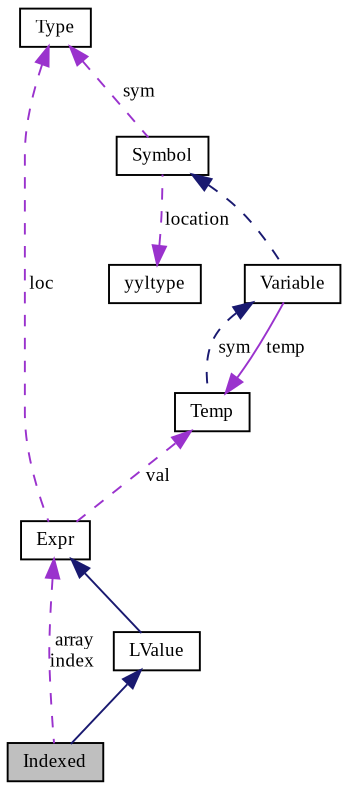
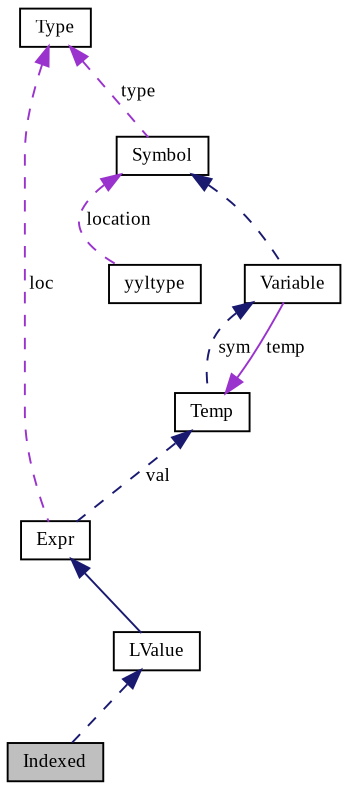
edge "Symbol" -> "Type": label " sym" -> " type"
edge "Symbol" -> "yyltype": reversed
edge "Expr" -> "Temp": color darkorchid3 -> midnightblue
edge "Indexed" -> "Expr": removed, label "array index"
edge "Indexed" -> "LValue": style solid -> dashed
